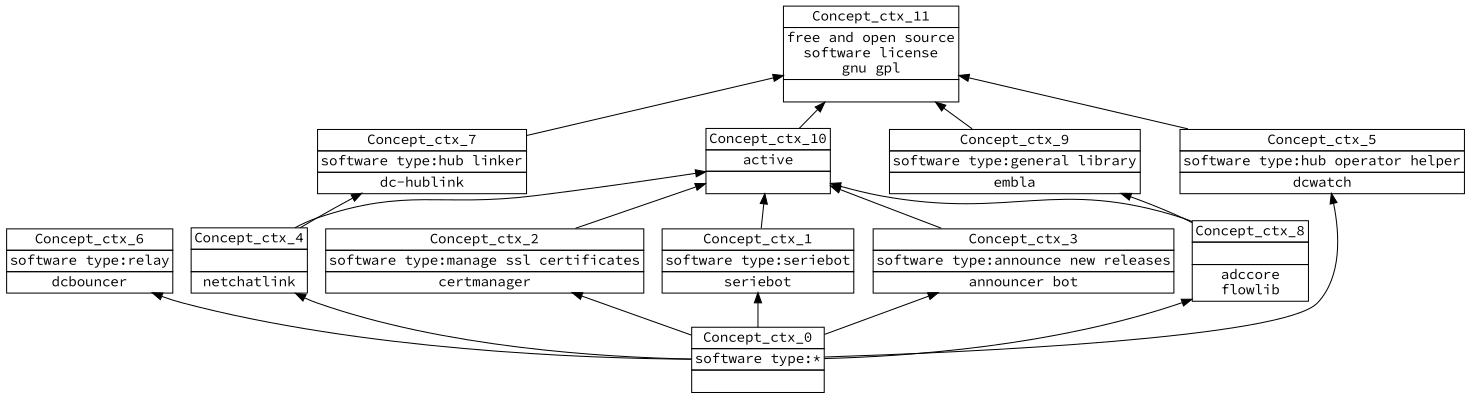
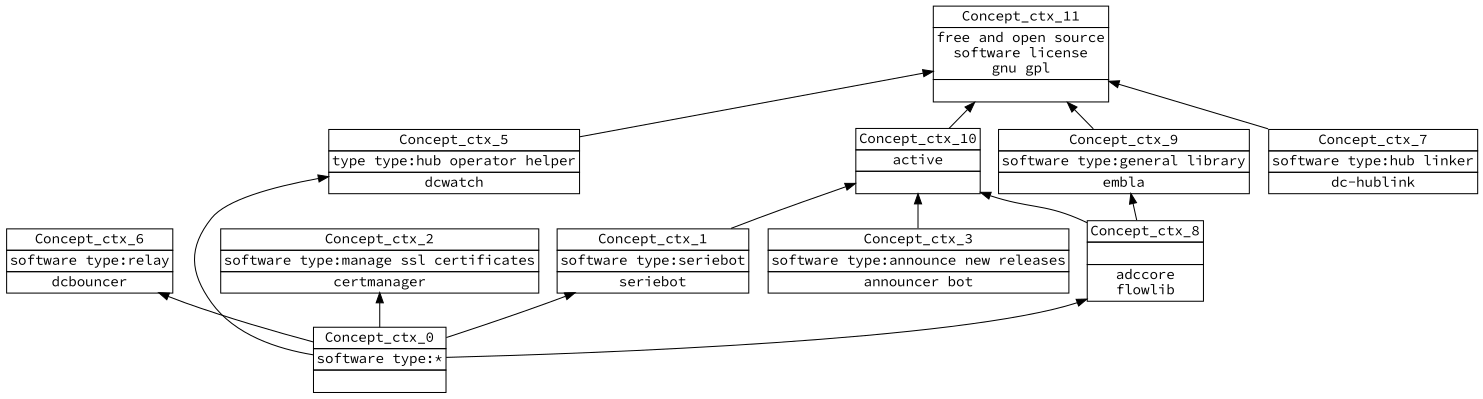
node "Concept_ctx_5": text "software type:hub operator helper" -> "type type:hub operator helper"
edge "Concept_ctx_2" -> "Concept_ctx_10": removed
node "Concept_ctx_4": removed
edge "Concept_ctx_0" -> "Concept_ctx_3": removed
